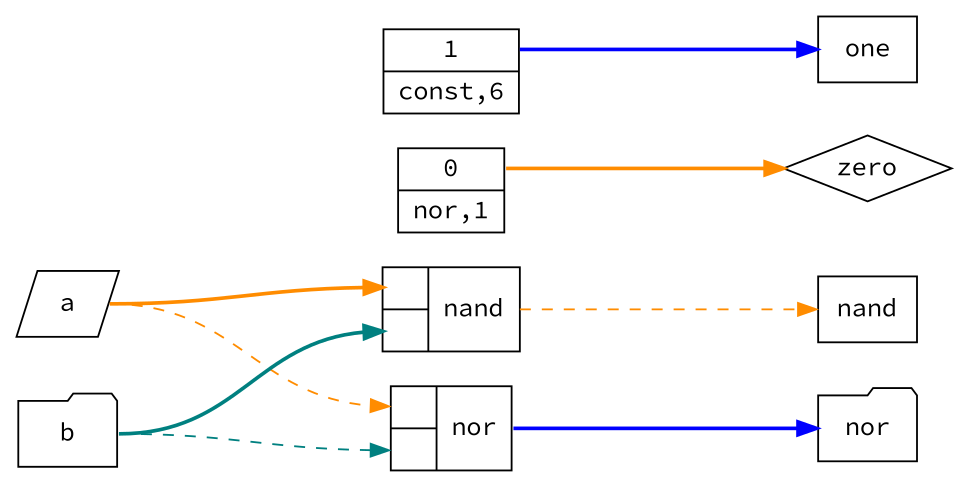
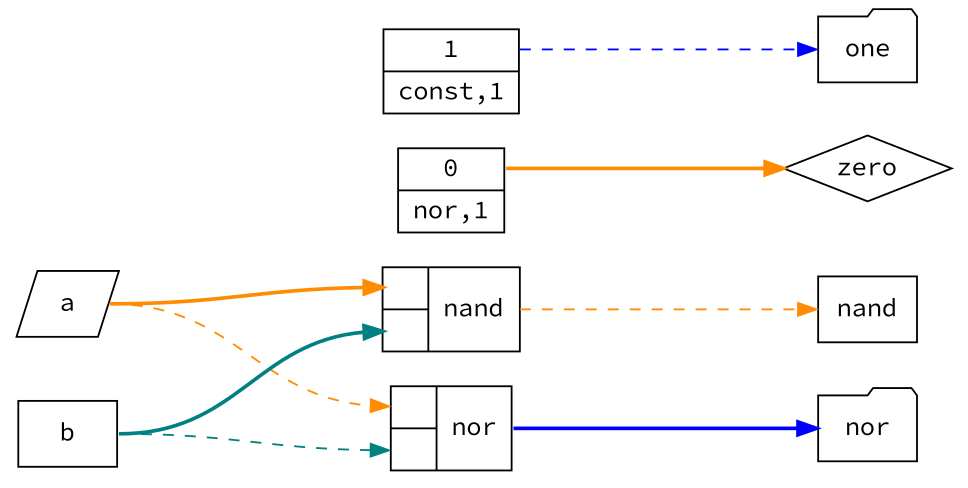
edge "1" -> "one": style bold -> dashed
node "one": shape box -> folder
node "1": text "const,6" -> "const,1"
node "b": shape folder -> box
